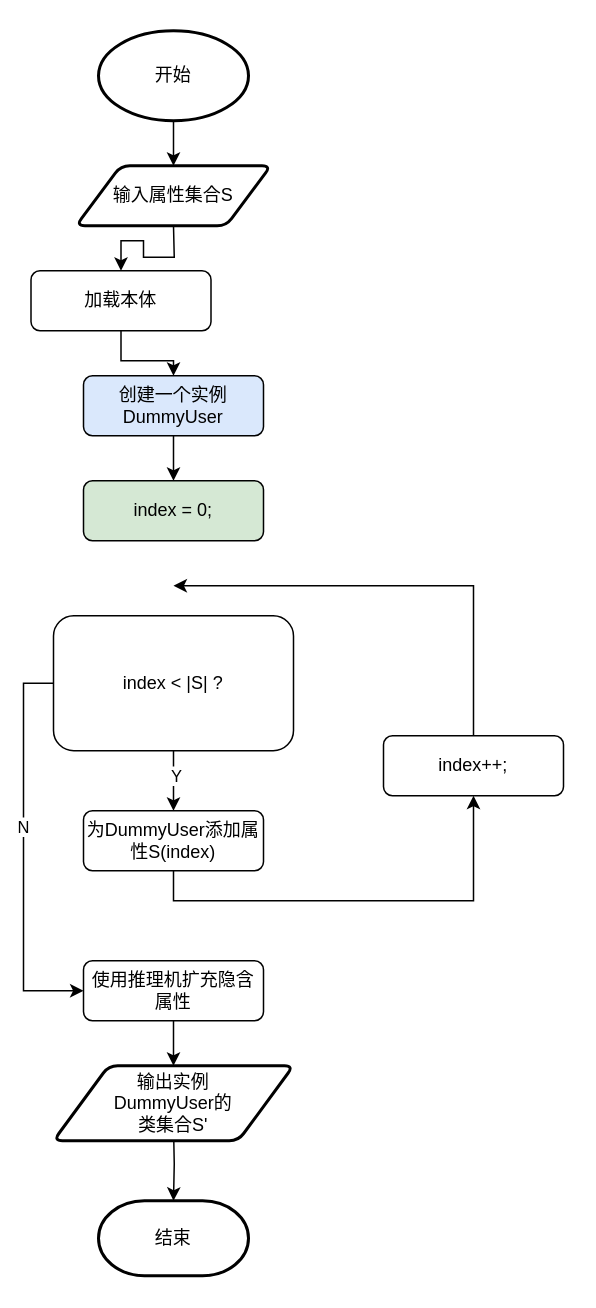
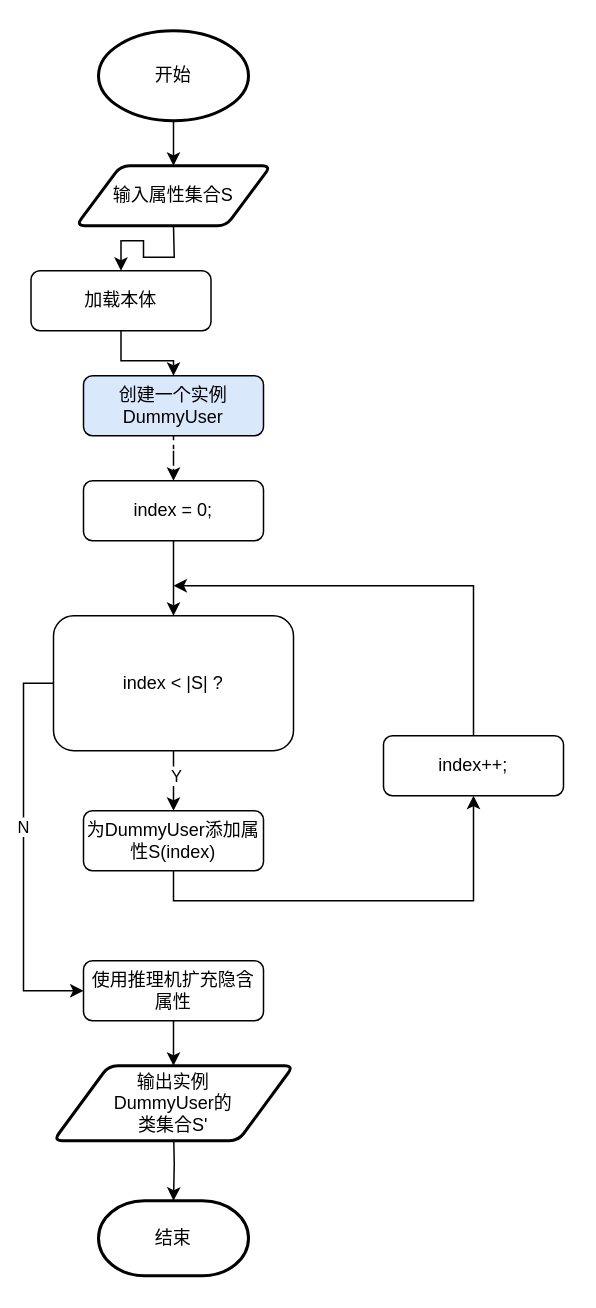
edge "创建一个实例DummyUser" -> "index = 0;": style solid -> dashed
node "index = 0;": fillcolor #d5e8d4 -> #ffffff
edge "index = 0;" -> "index < |S| ?": added
